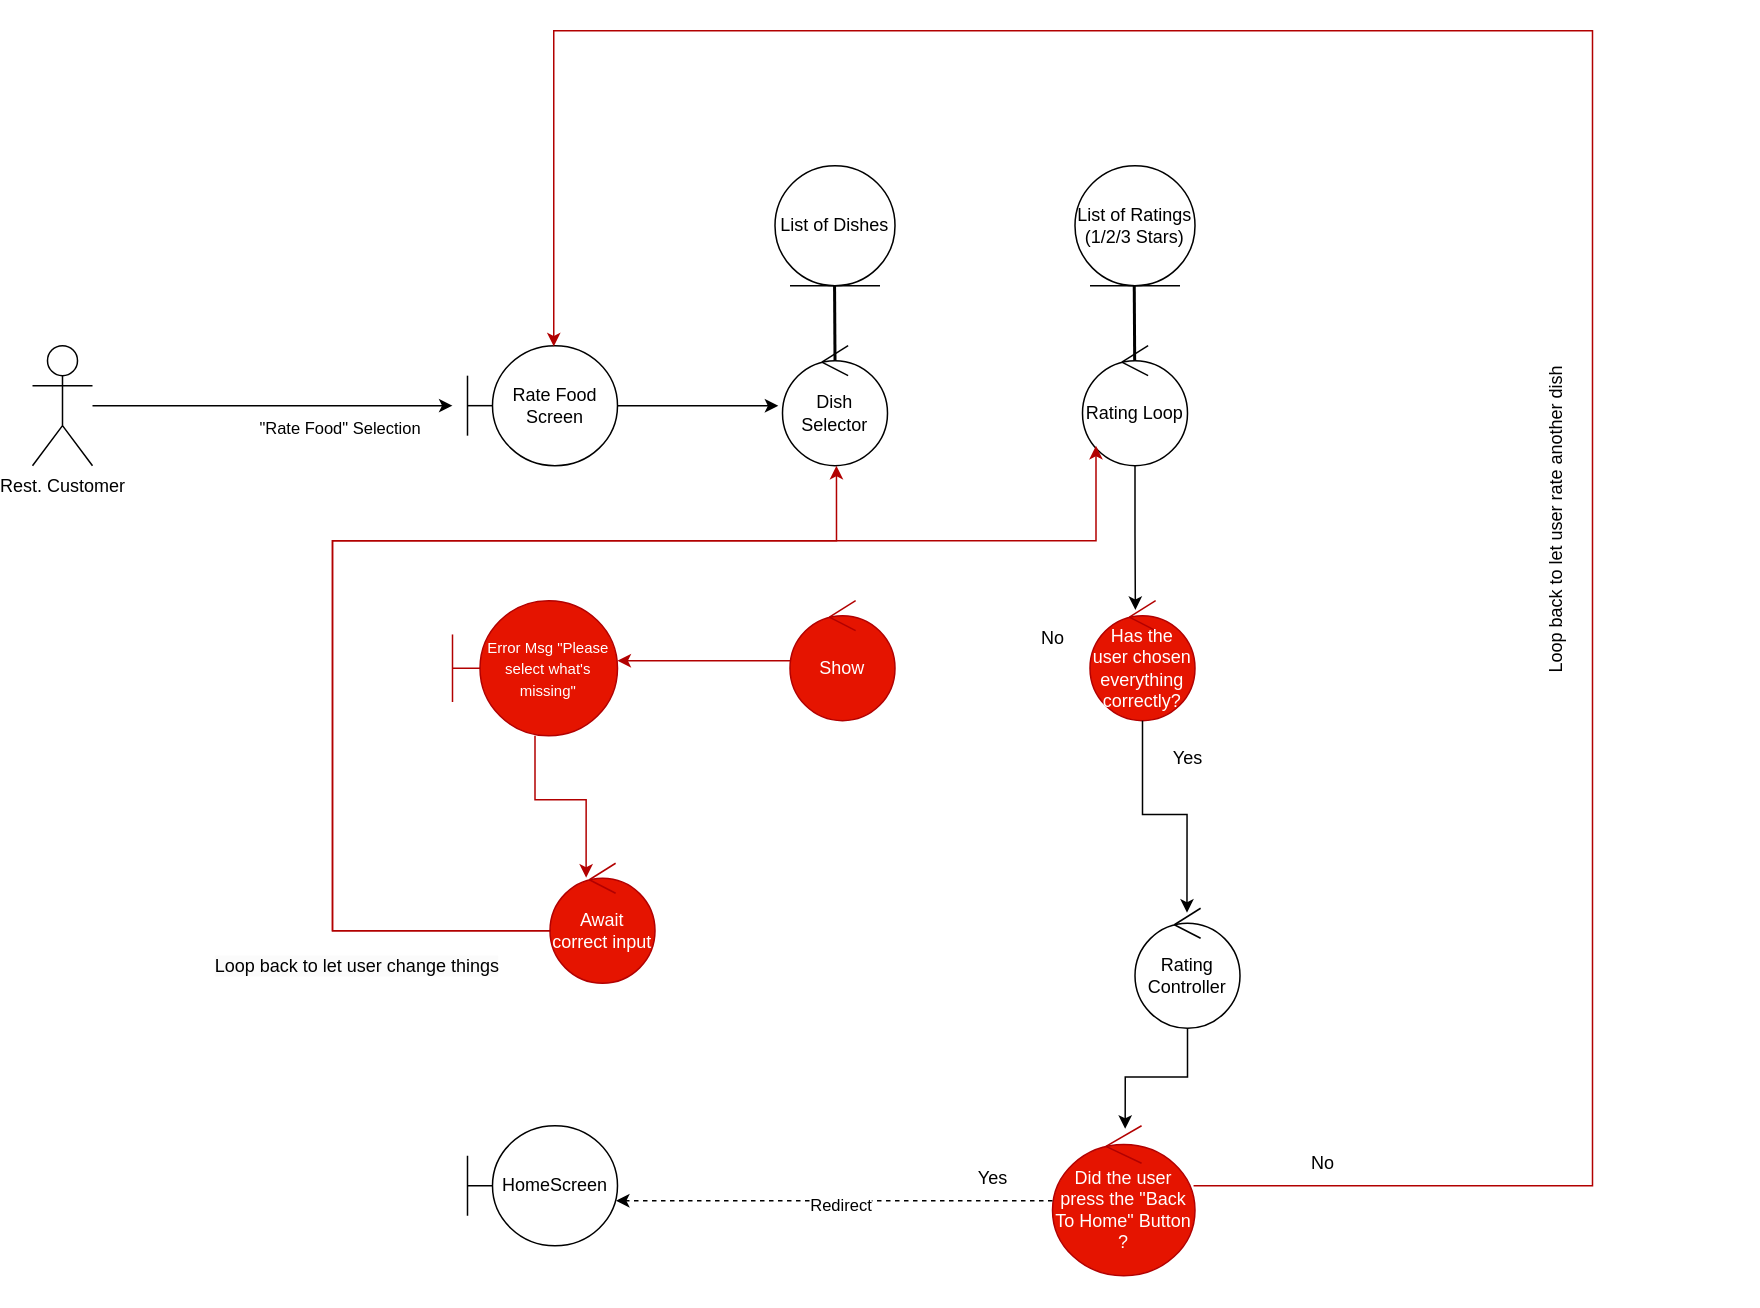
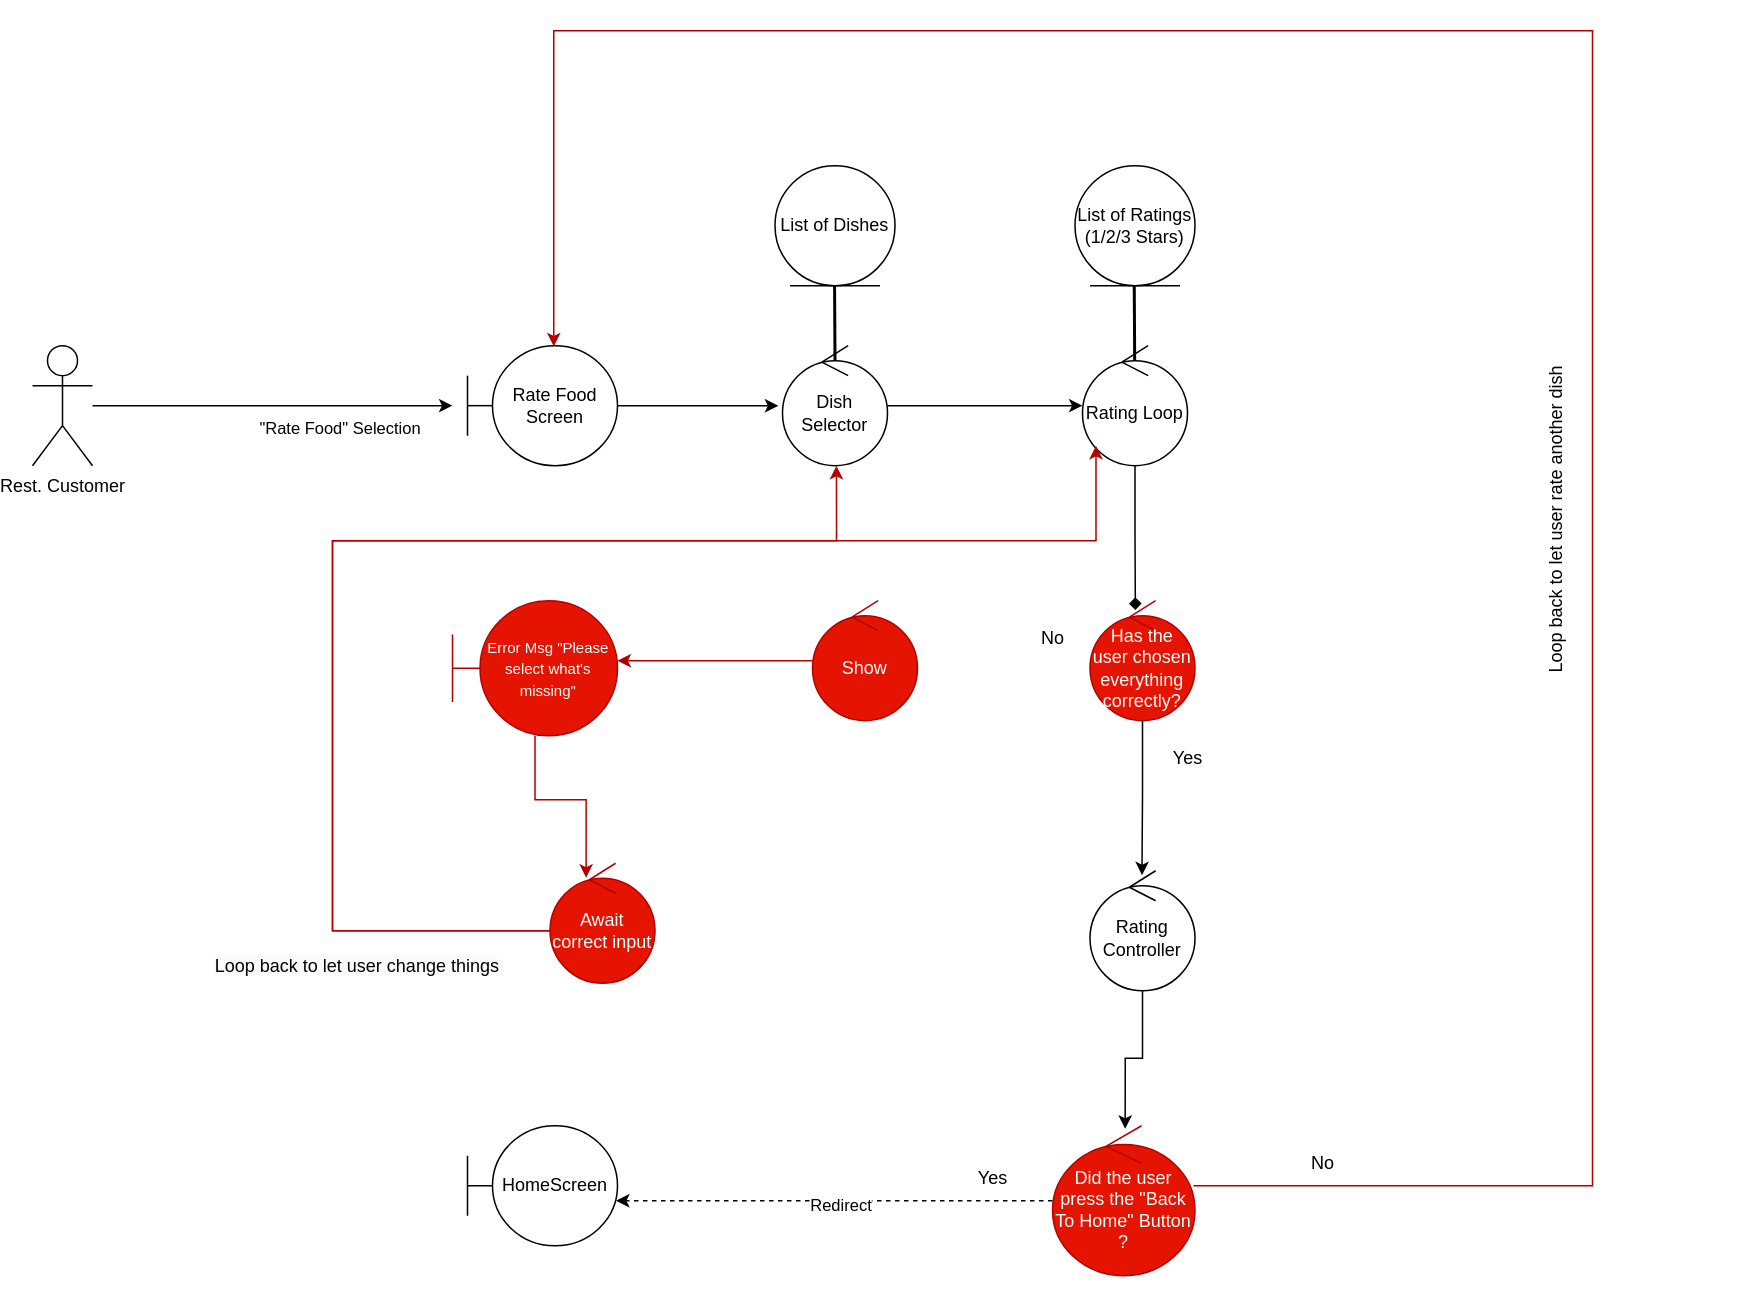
edge "Dish Selector" -> "Rating Loop": added
edge "Rating Loop" -> "Has the user chosen everything correctly?": arrowhead classic -> diamond
node "Show": moved (842, 661) -> (865, 661)
node "Rating Controller": moved (1187, 968) -> (1142, 931)
